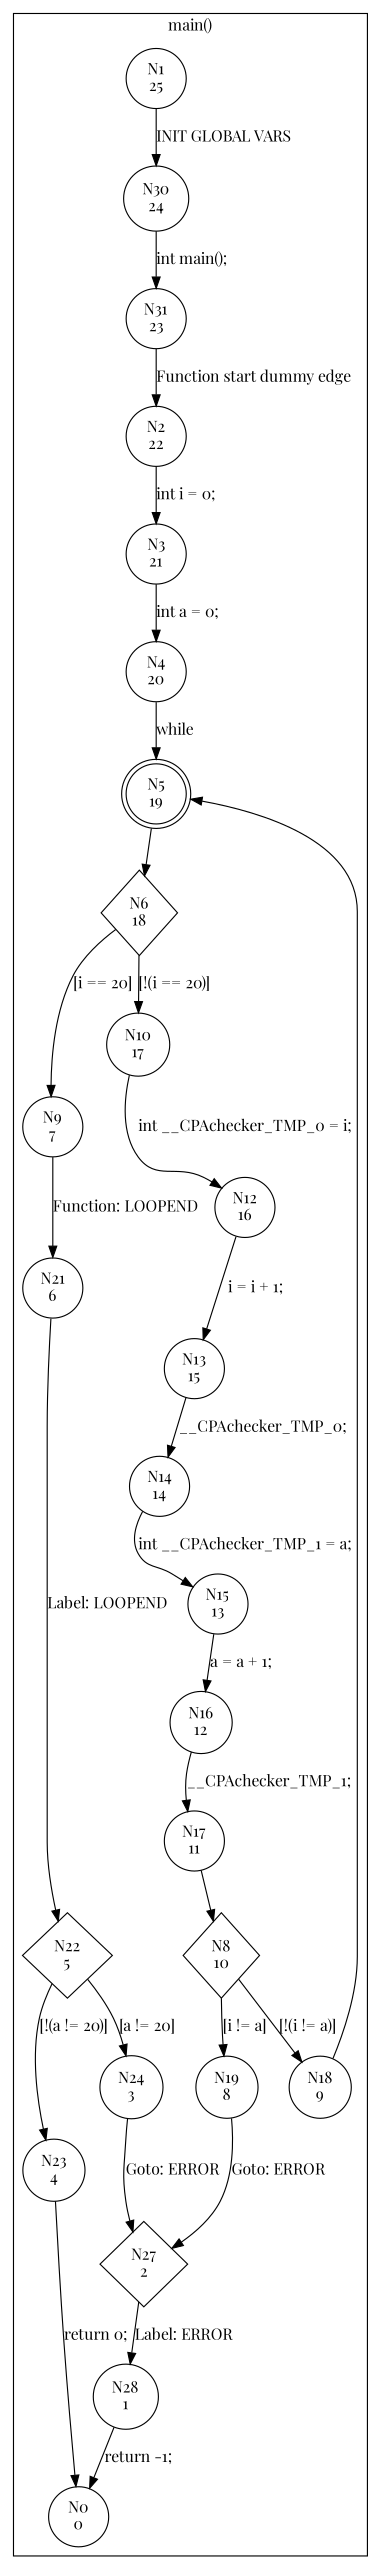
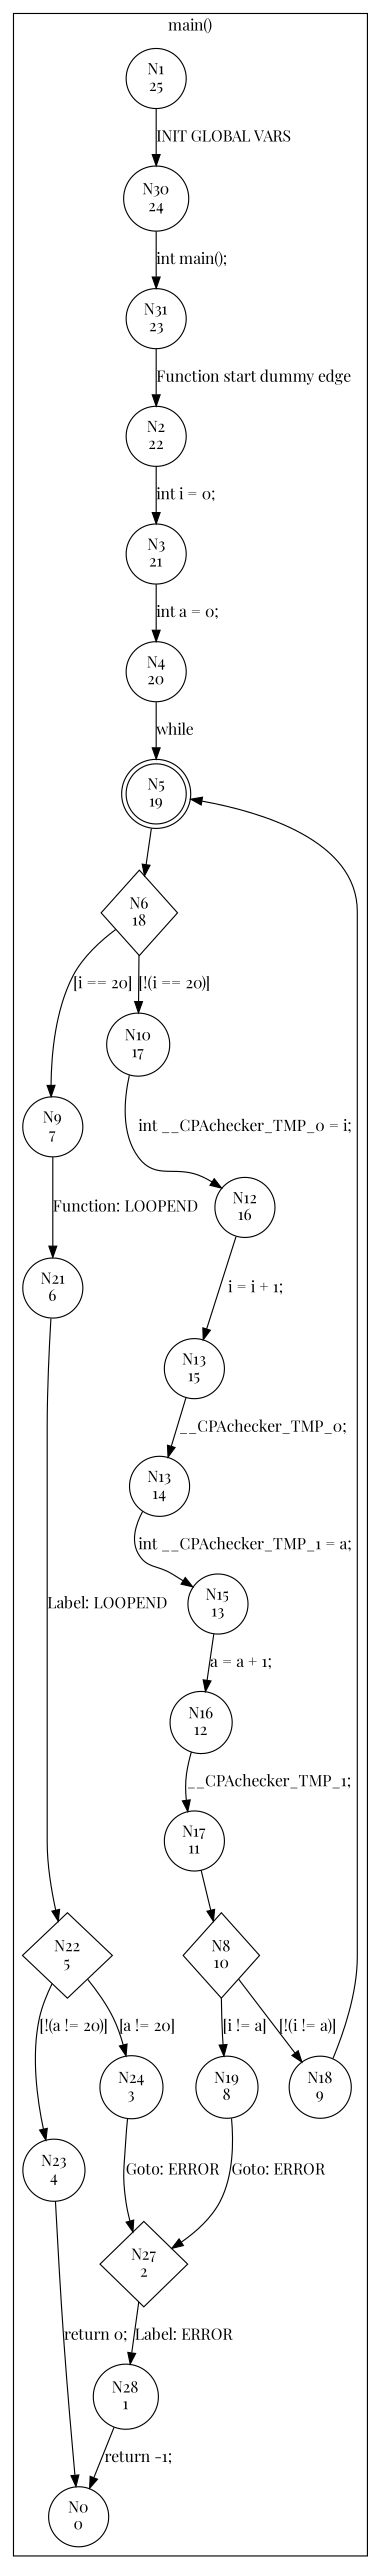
node "N14 14": label "N14 14" -> "N13 14"
